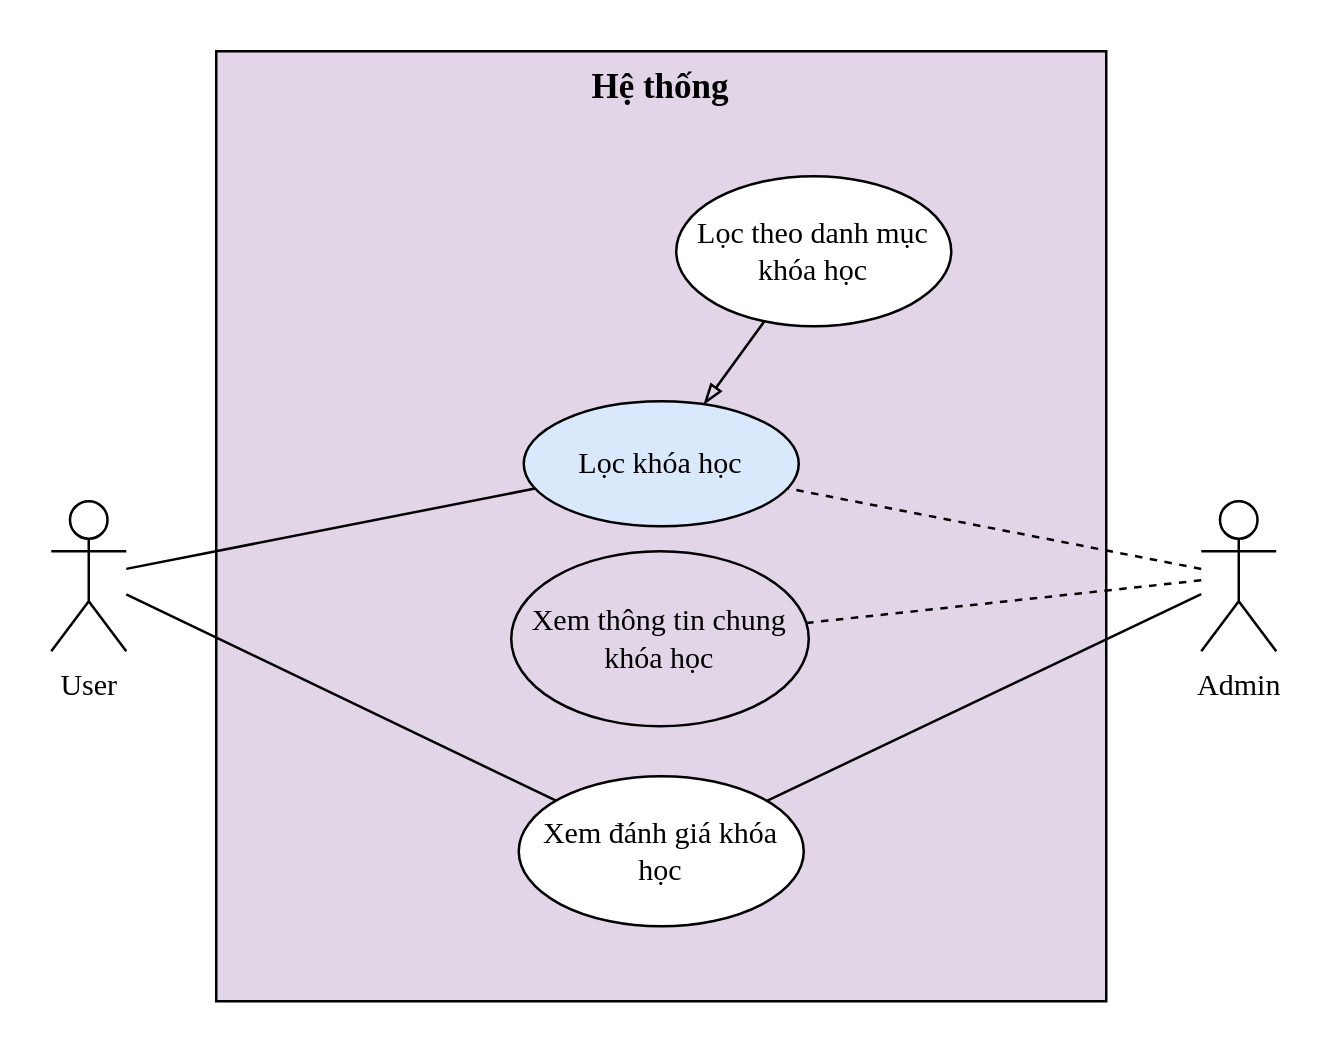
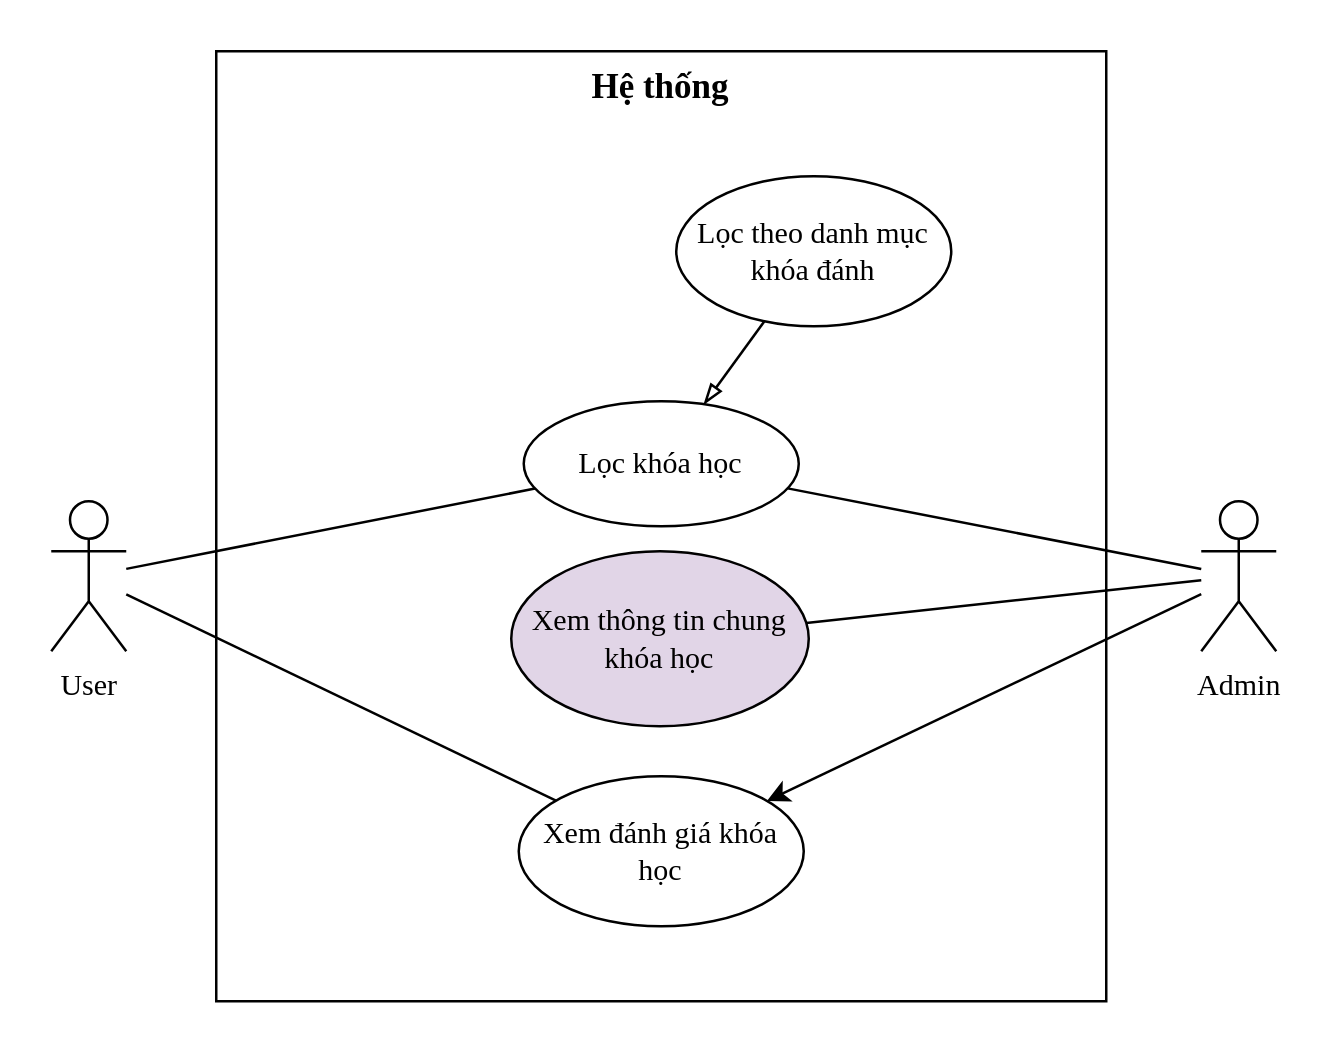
node "Hệ thống": fillcolor #e1d5e7 -> #ffffff
node "Lọc theo danh mục khóa học": label "Lọc theo danh mục khóa học" -> "Lọc theo danh mục khóa đánh"
node "Lọc khóa học": fillcolor #dae8fc -> #ffffff
edge "Lọc khóa học" -- "Admin": style dashed -> solid
edge "Admin" -- "Xem thông tin chung khóa học": style dashed -> solid
edge "Admin" -- "Xem đánh giá khóa học": arrowhead none -> classic
